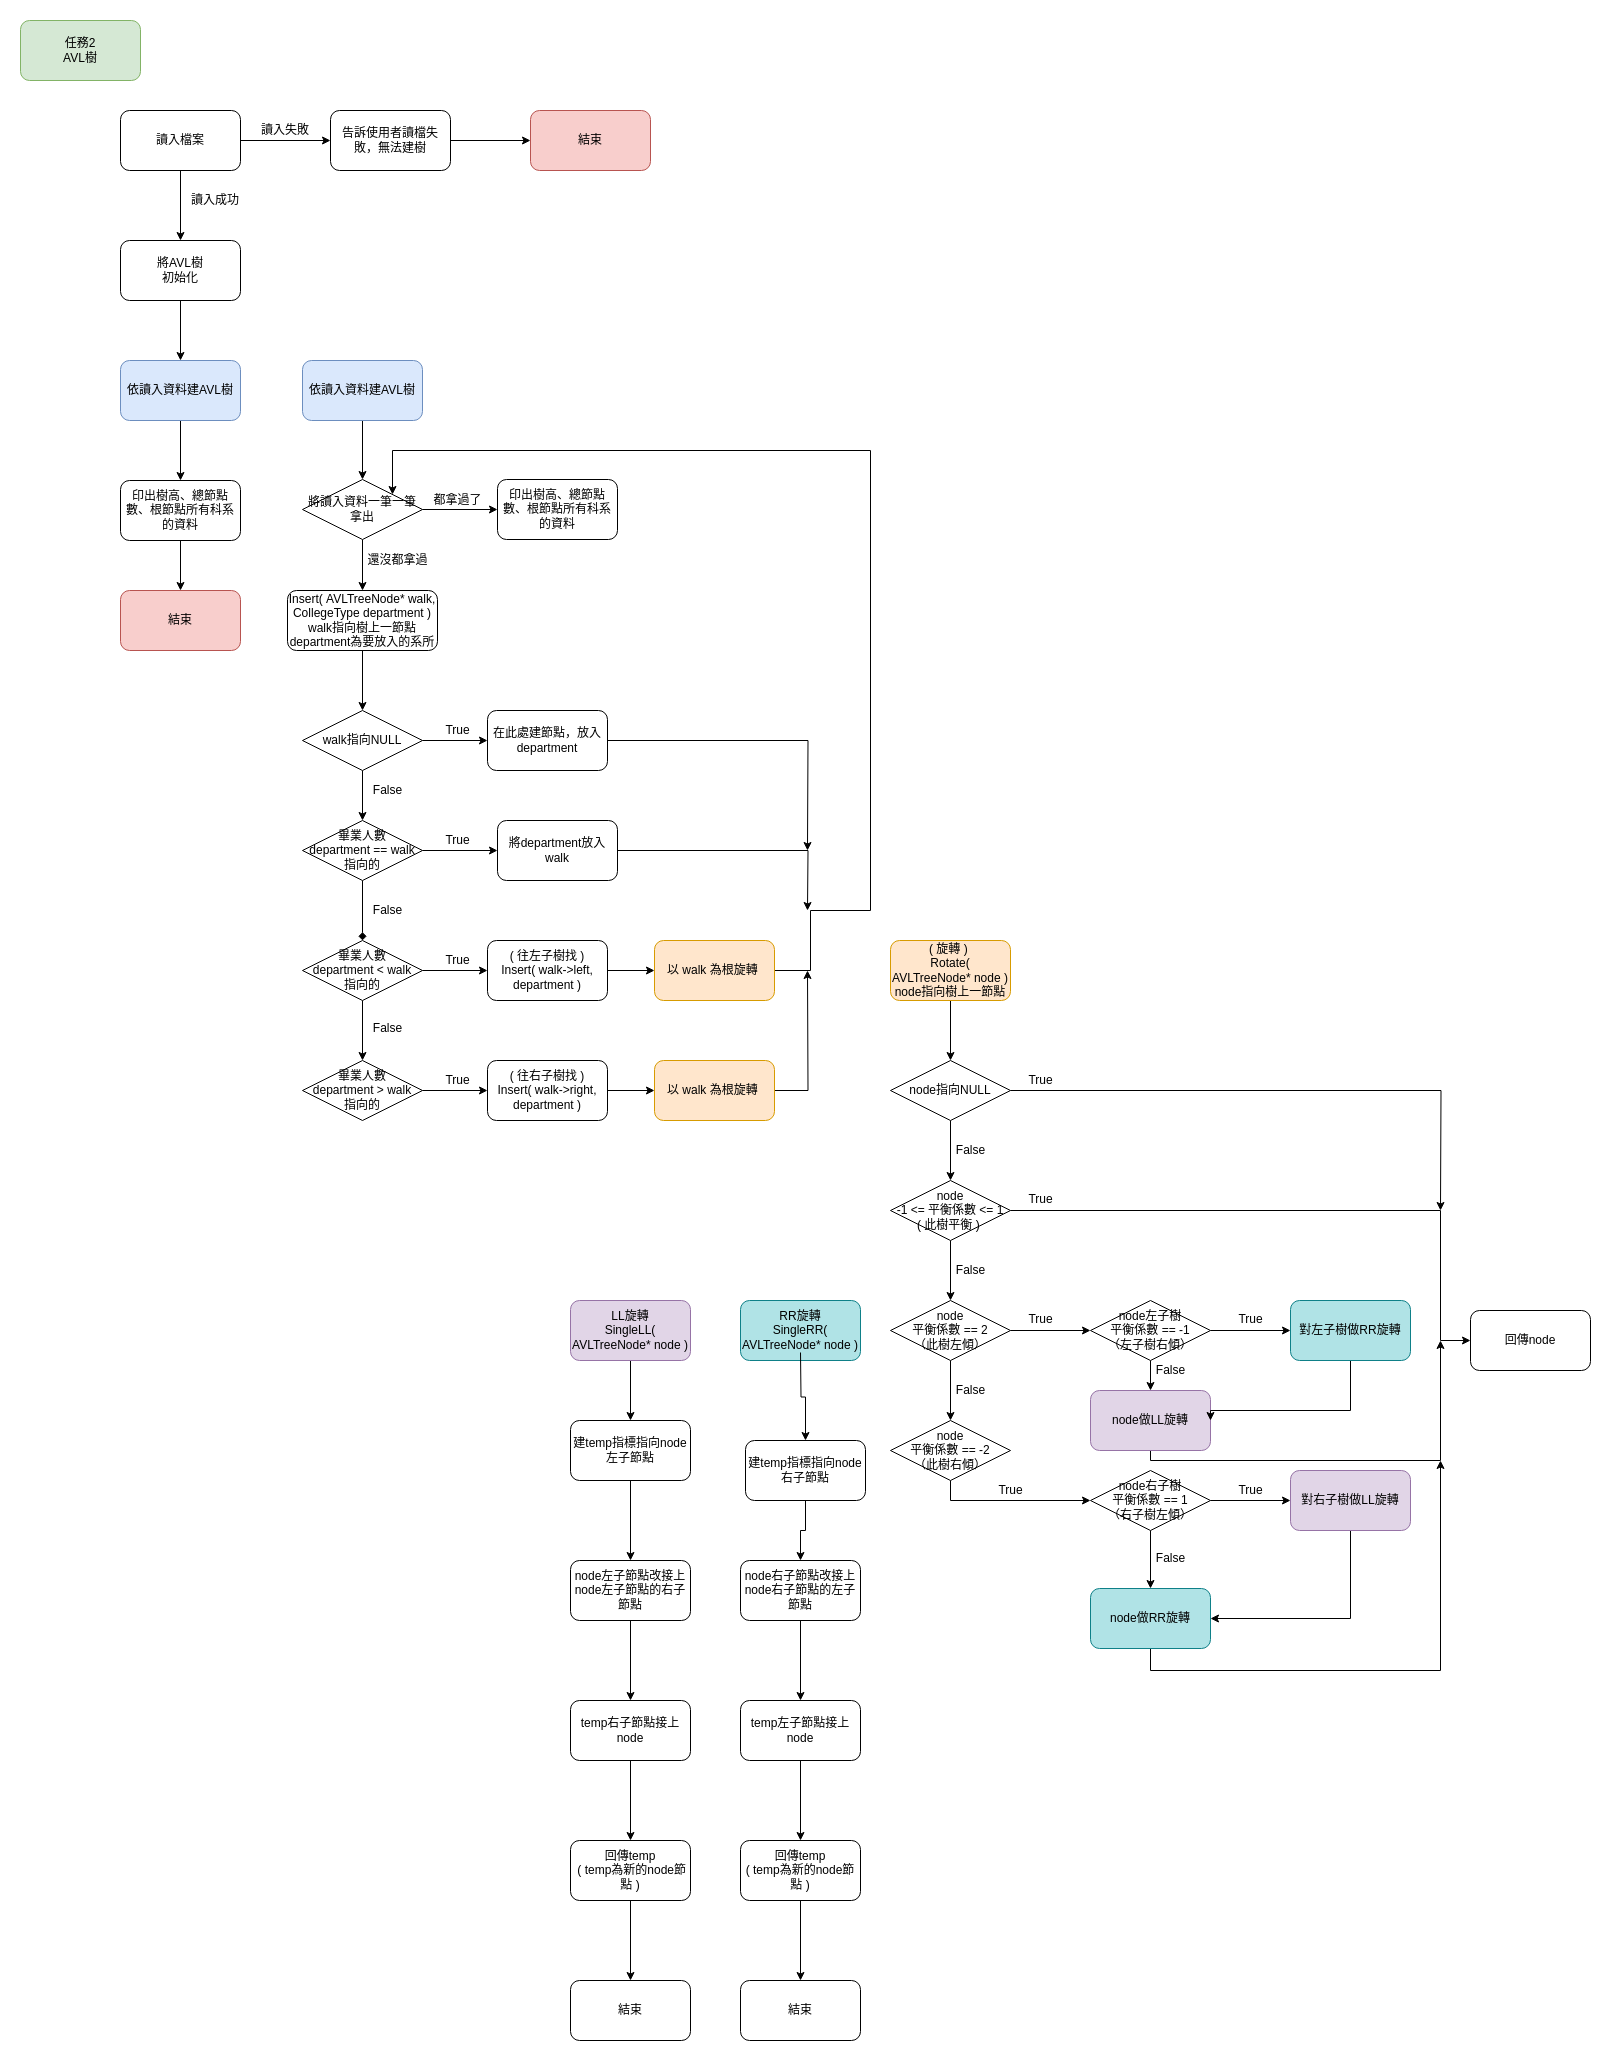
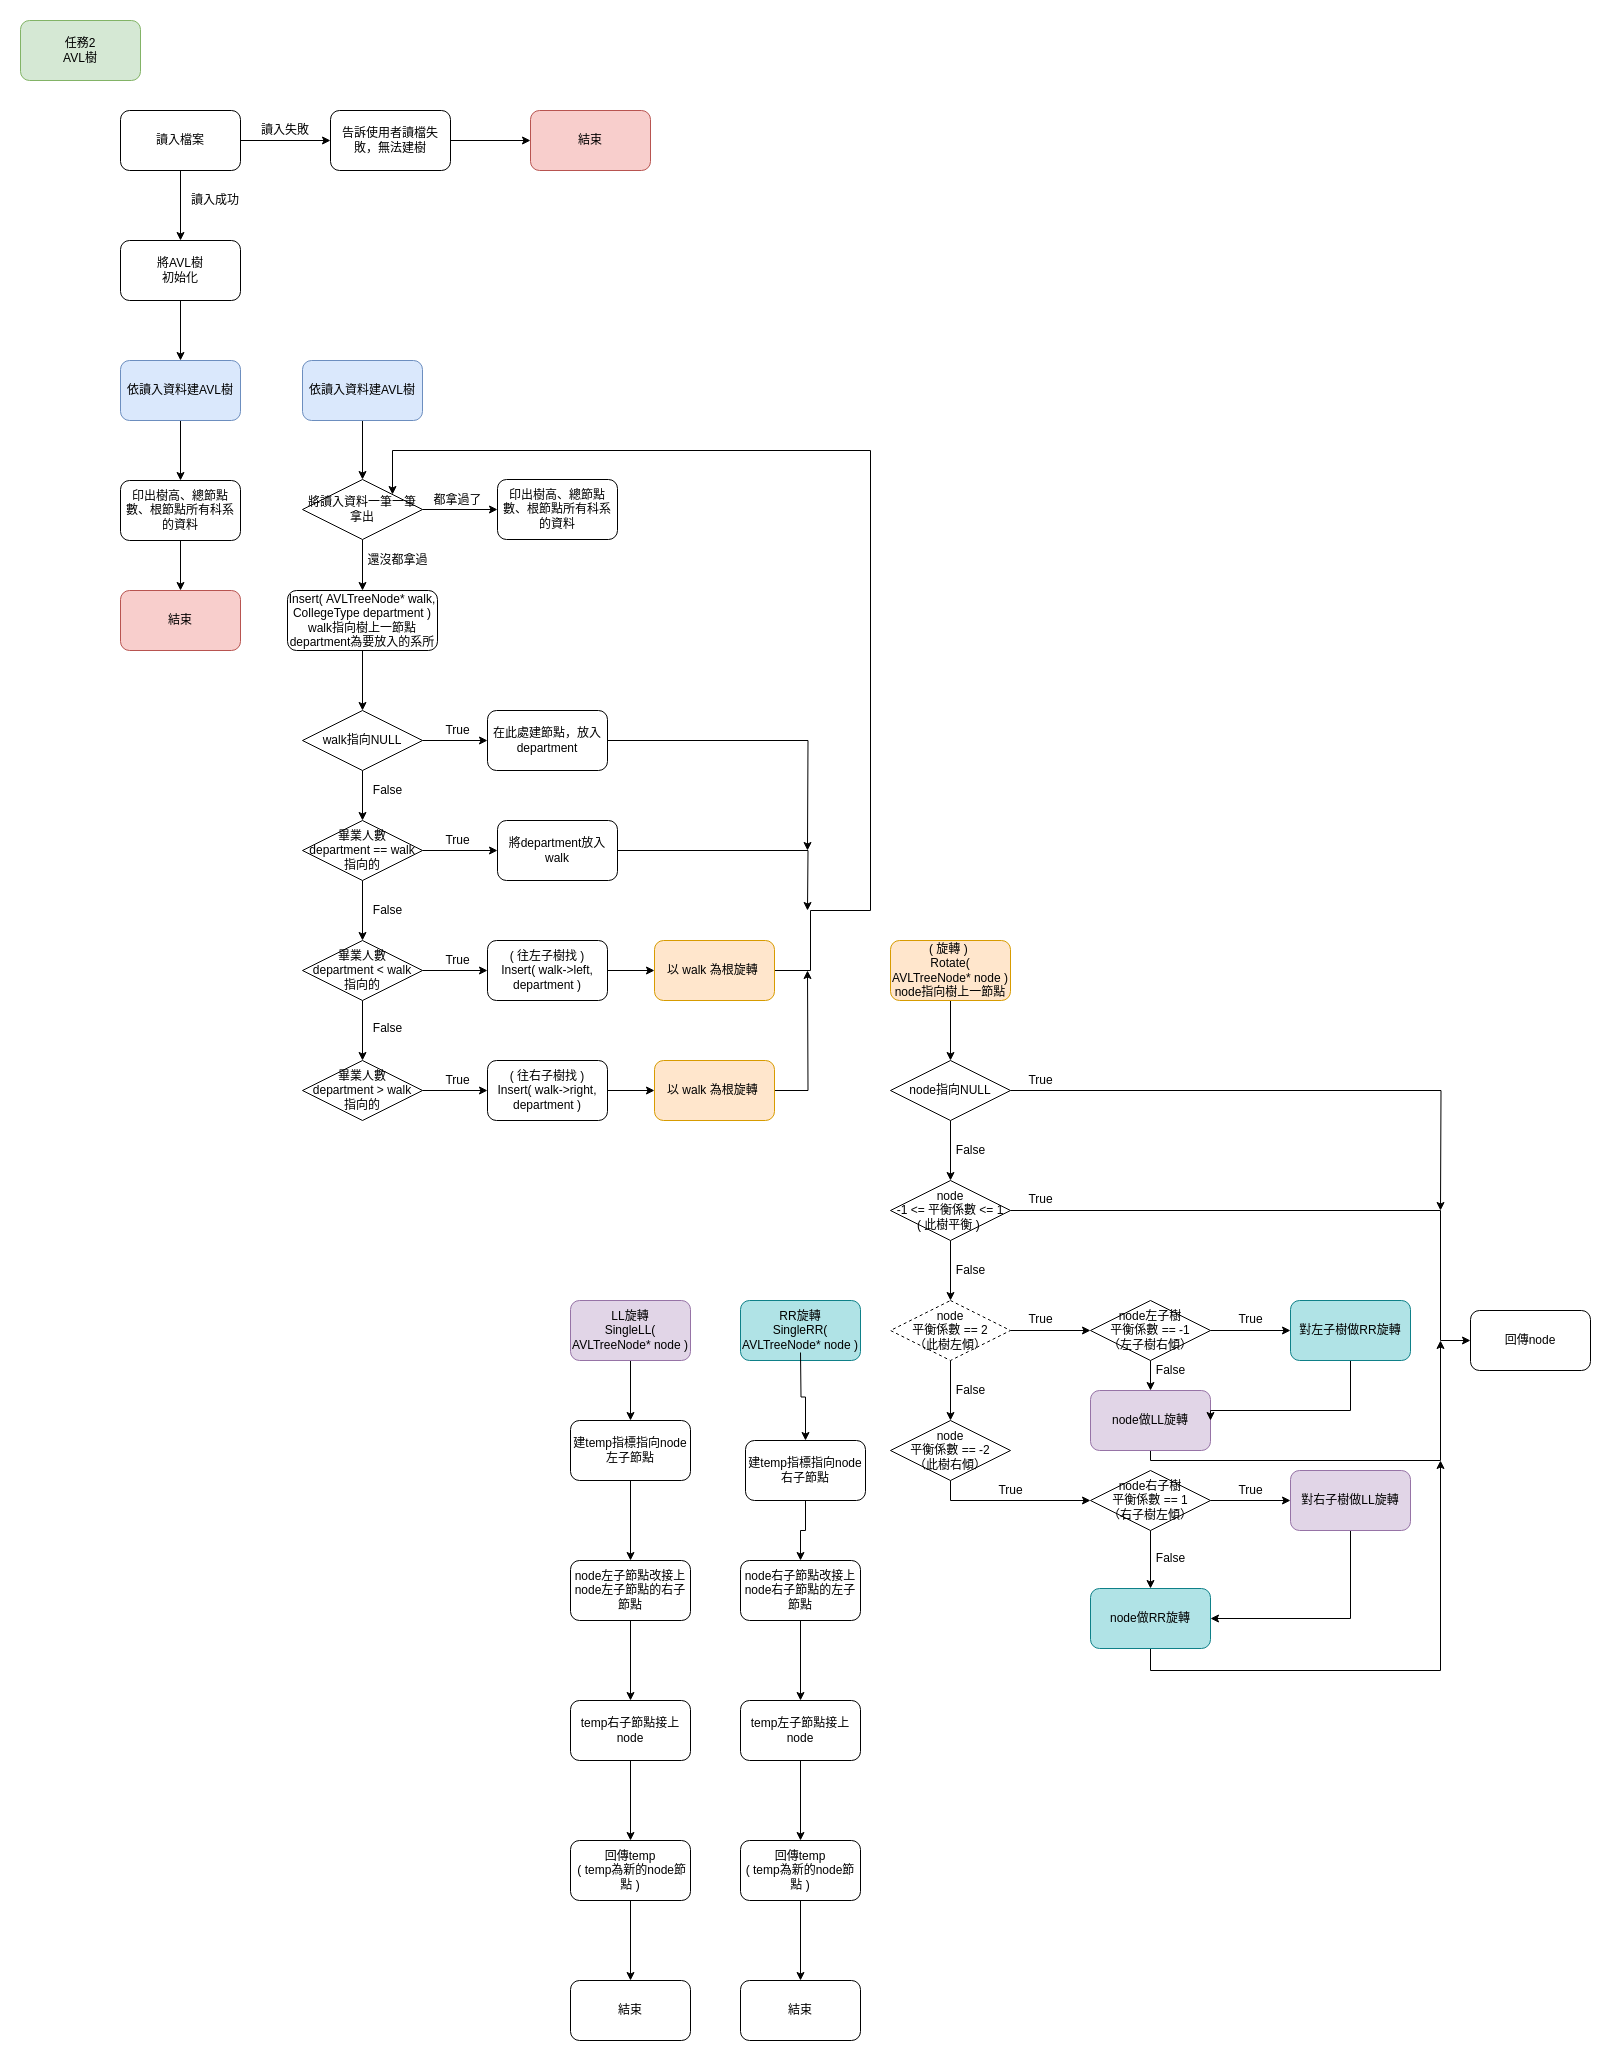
edge "畢業人數 department == walk 指向的" -> "畢業人數 department < walk 指向的": arrowhead diamond -> classic
node "node 平衡係數 == 2 （此樹左傾）": style solid -> dashed
